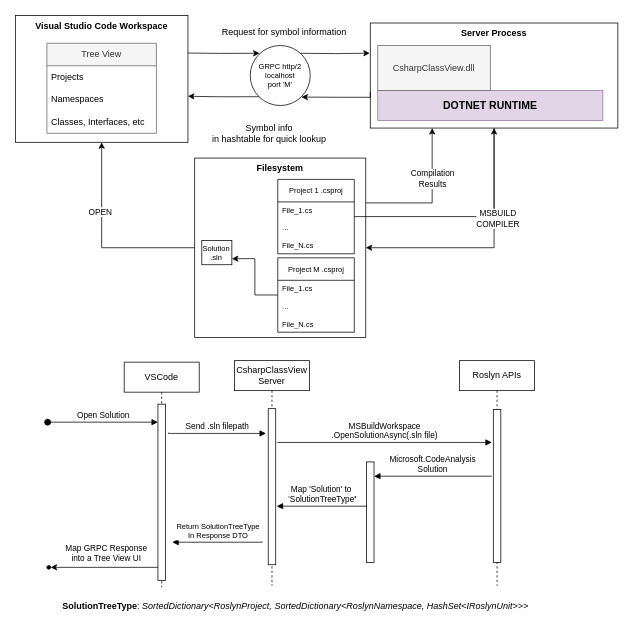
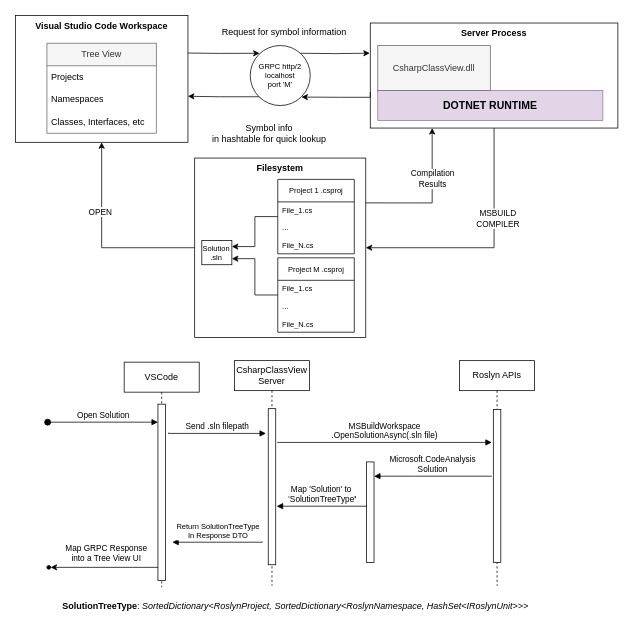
edge "Project 1 .csproj" -> "Server Process": now "Project 1 .csproj" -> "Solution .sln"
